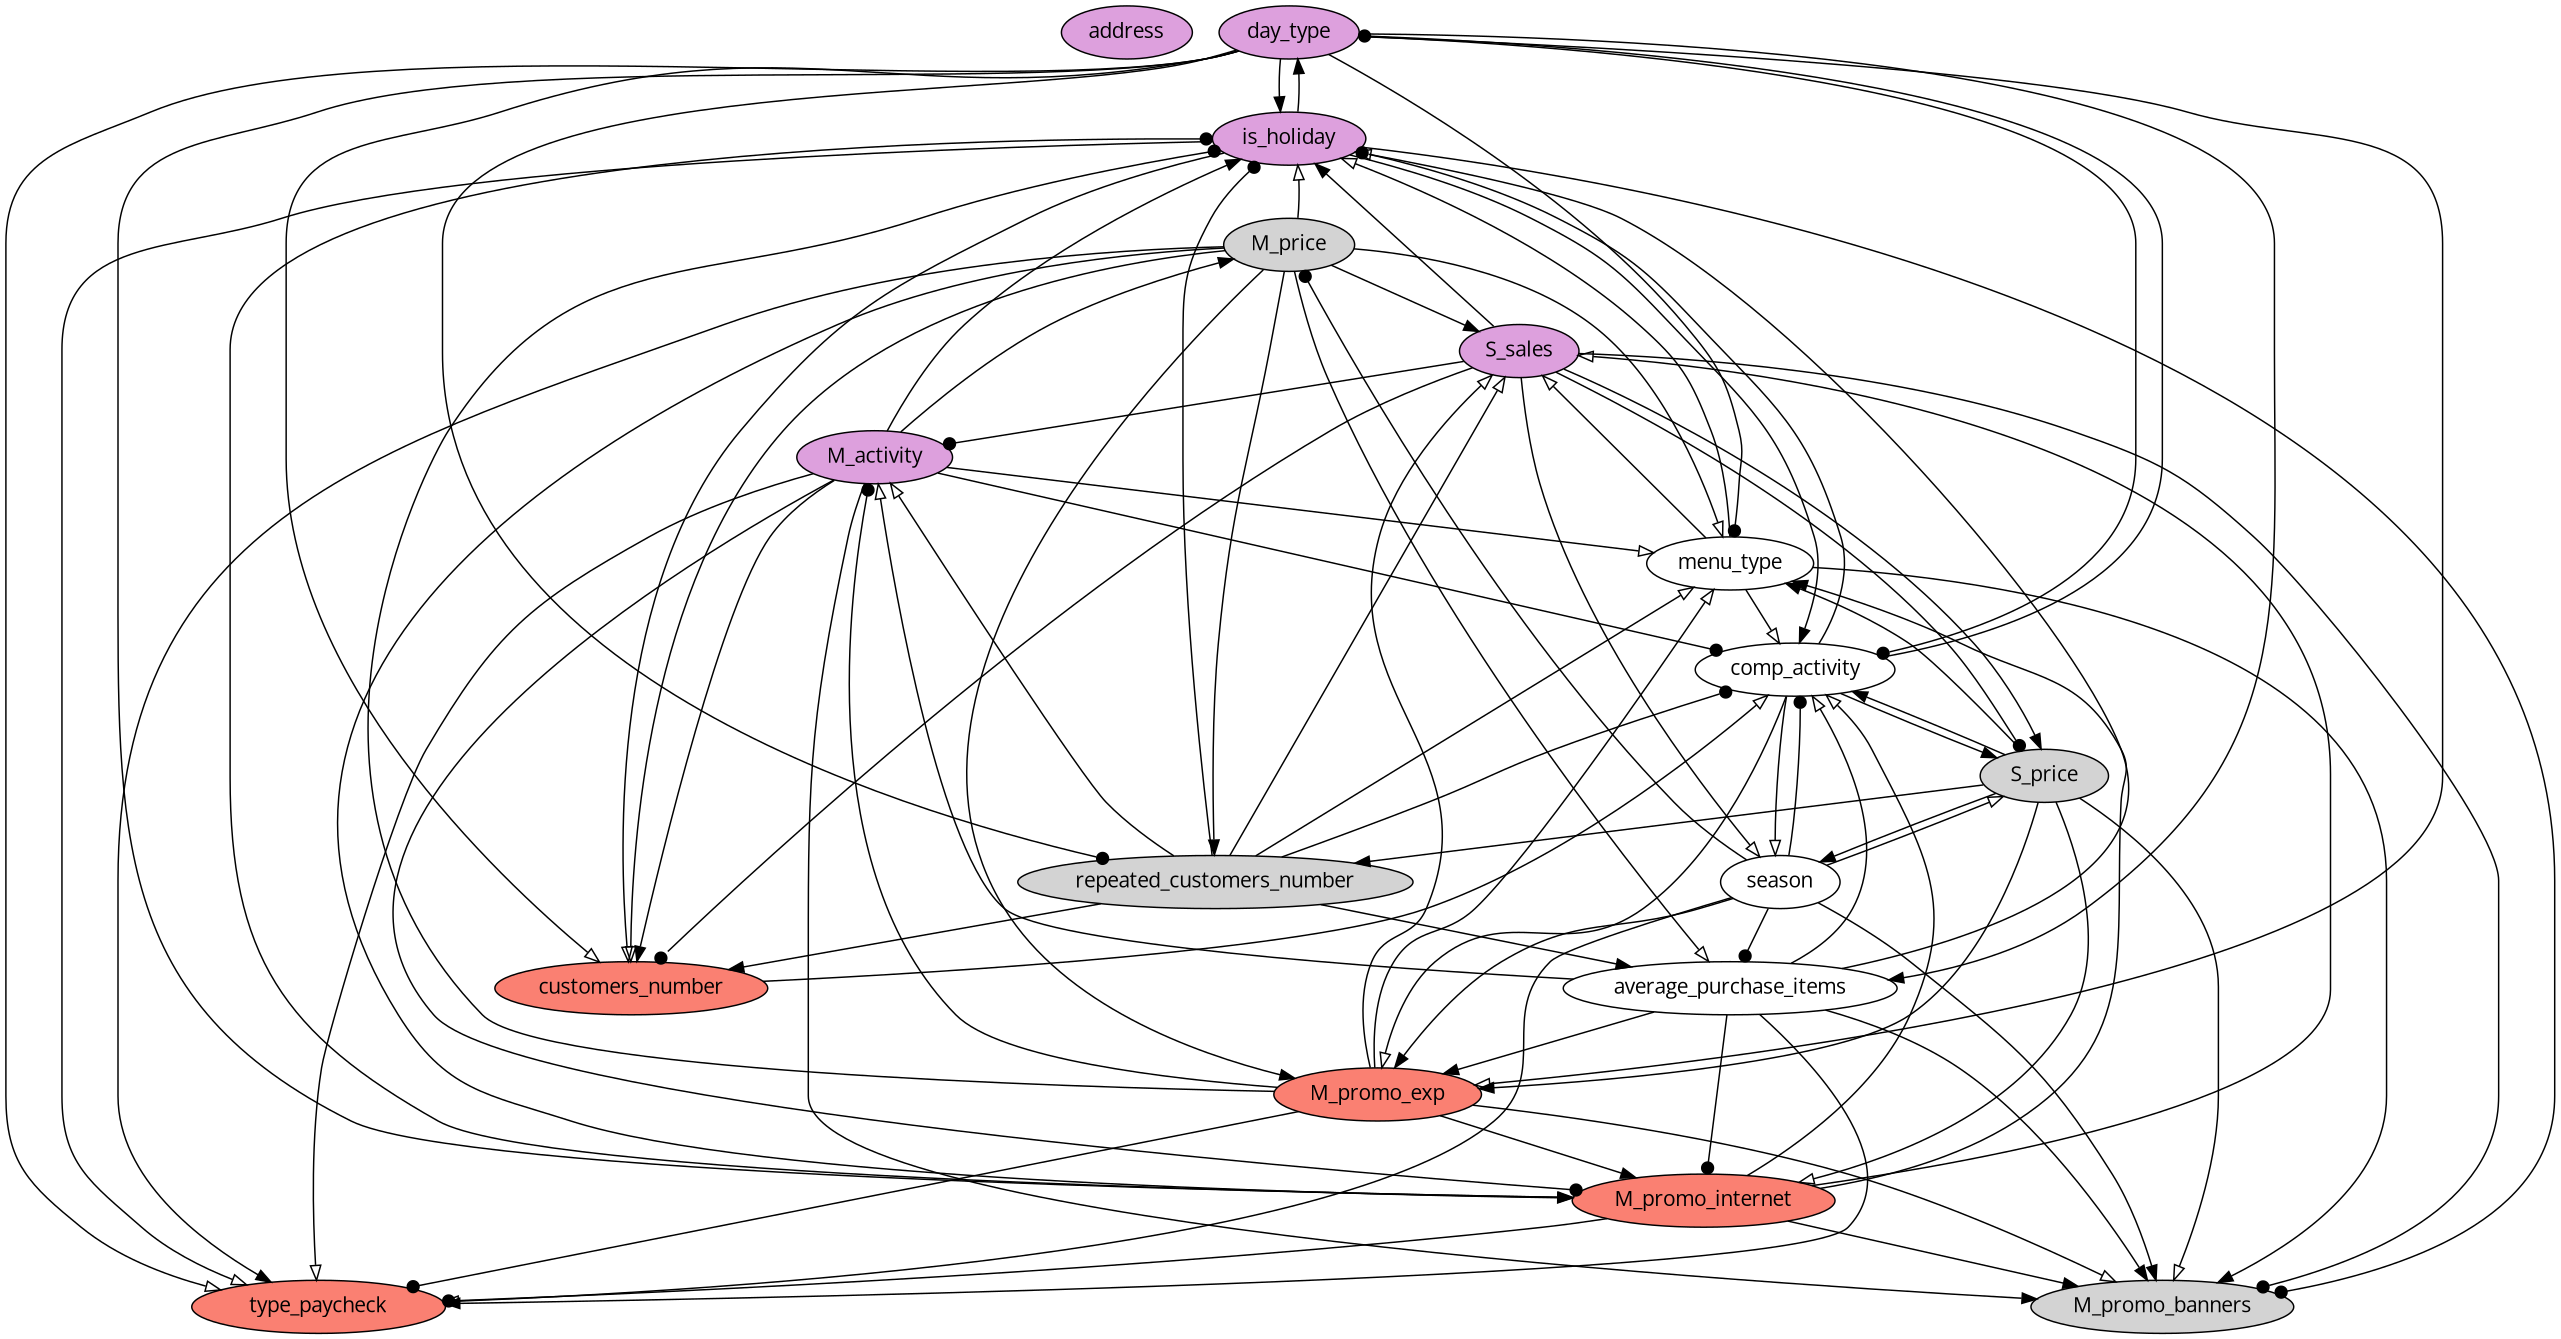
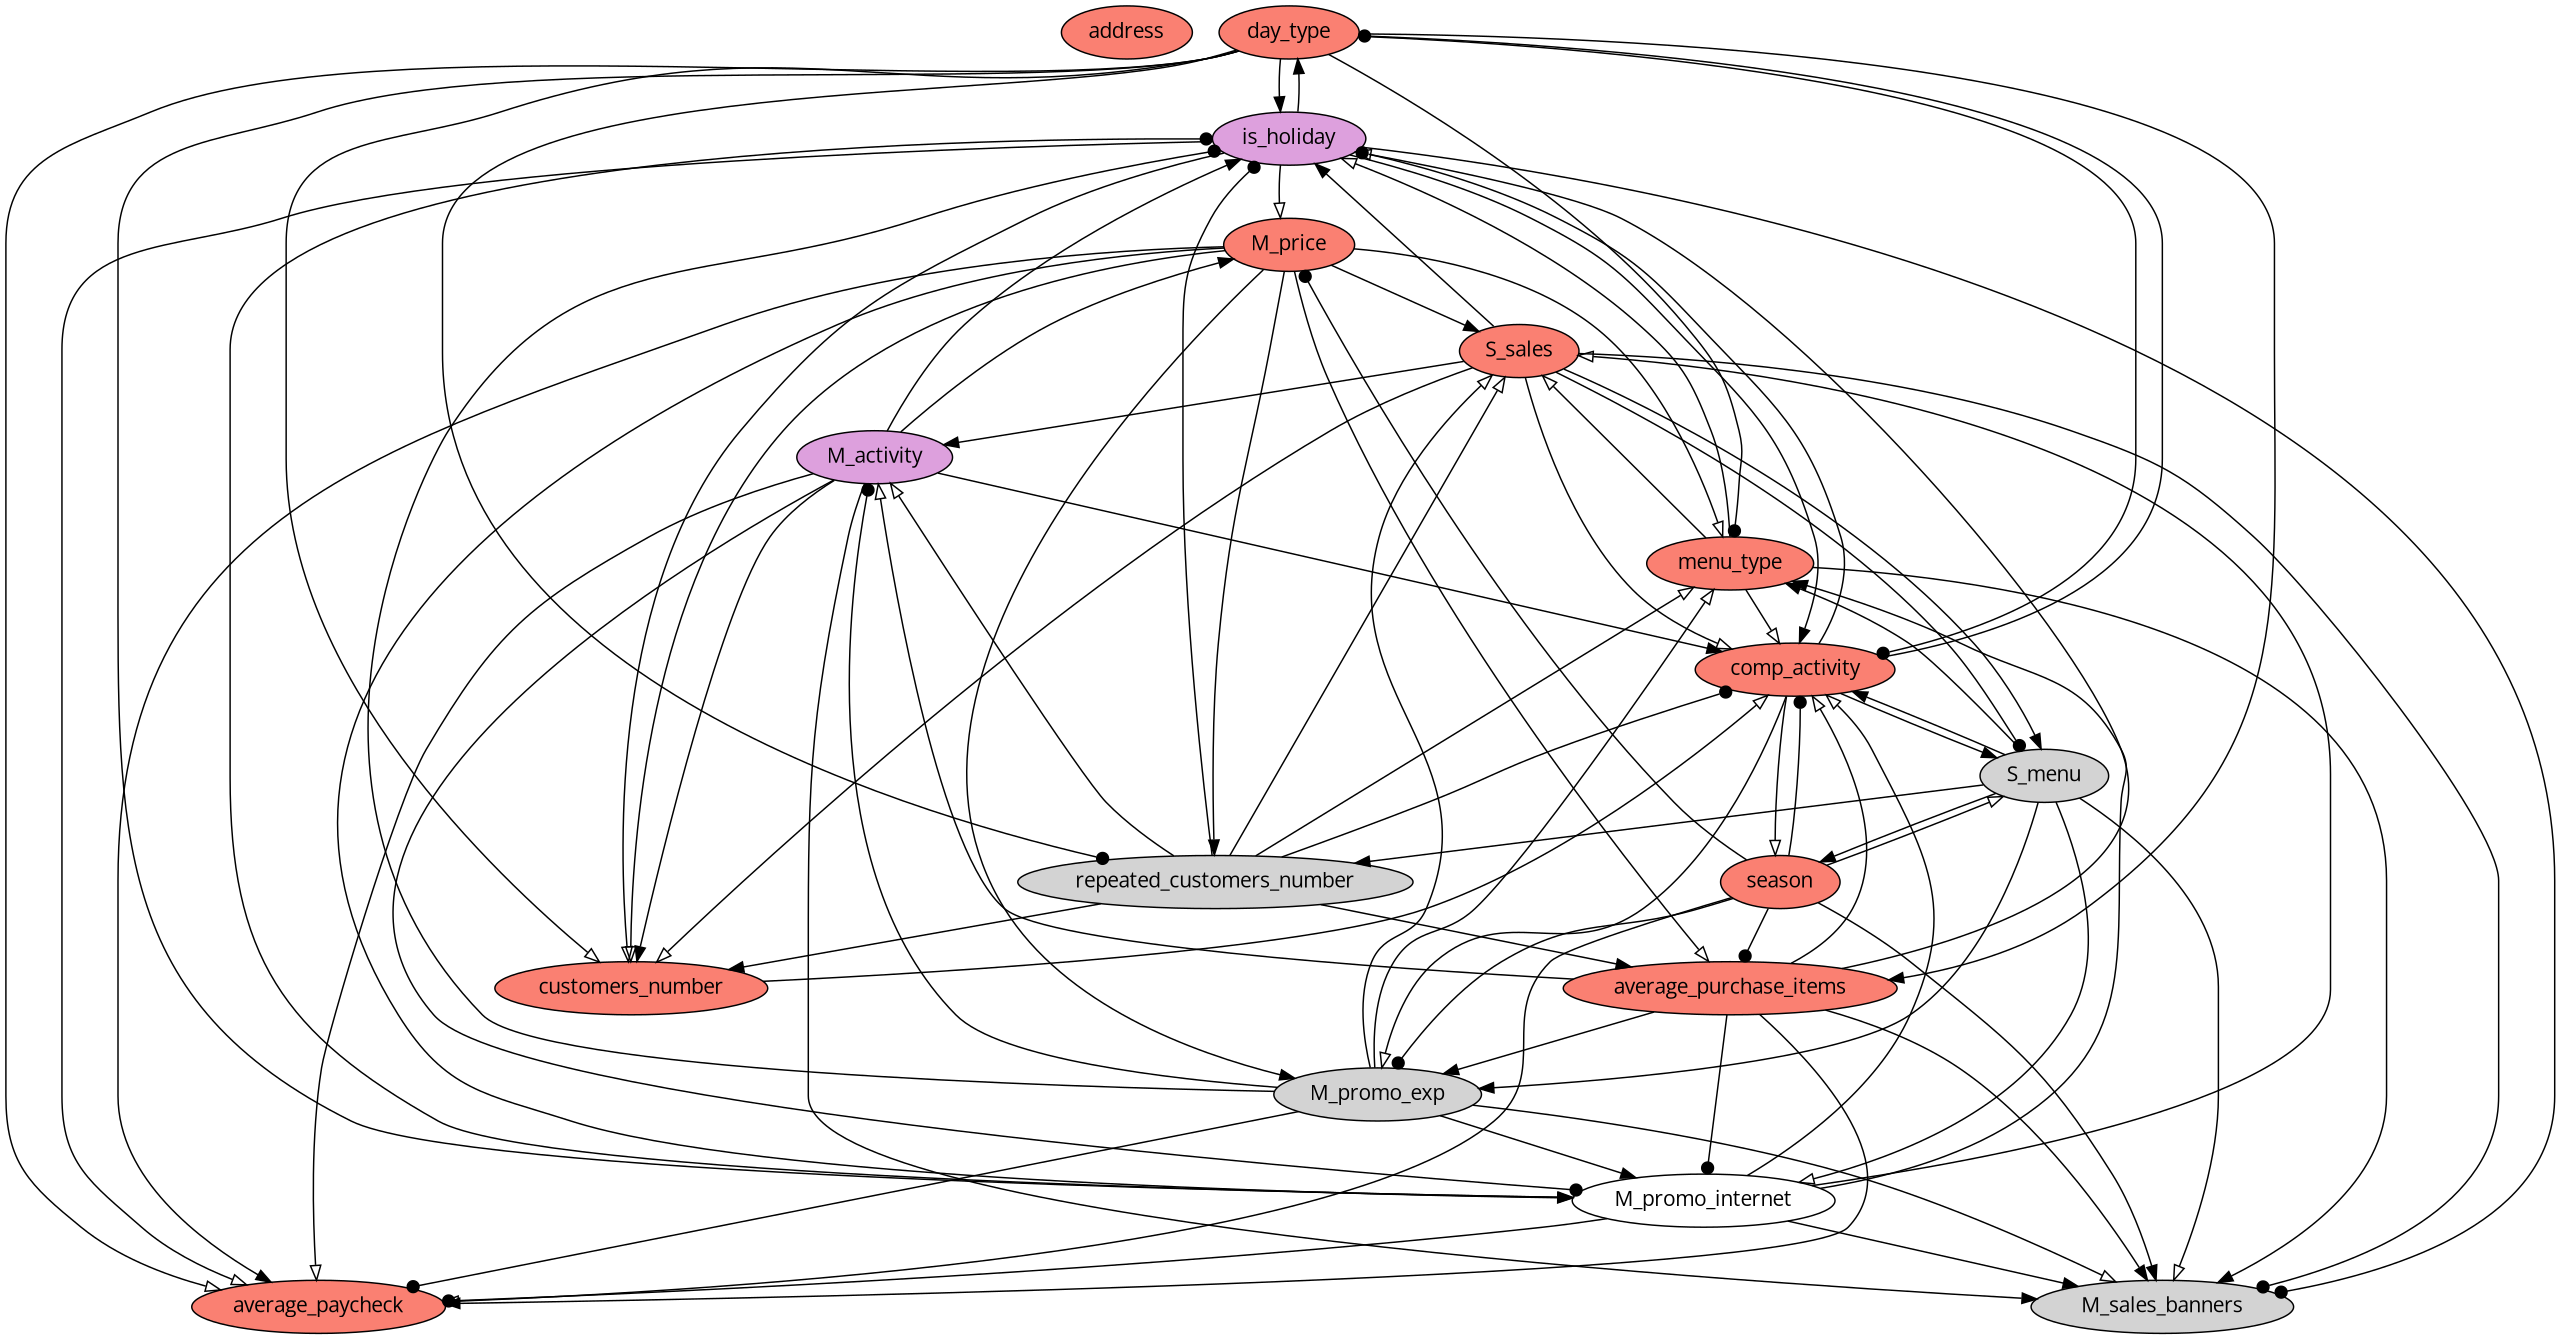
node "address": fillcolor plum -> salmon
node "day_type": fillcolor plum -> salmon
edge "M_price" -> "is_holiday": reversed
node "M_price": fillcolor lightgrey -> salmon
node "S_sales": fillcolor plum -> salmon
edge "S_sales" -> "M_activity": arrowhead dot -> normal
edge "day_type" -> "M_promo_exp": removed
edge "M_activity" -> "menu_type": removed
edge "M_activity" -> "comp_activity": arrowhead dot -> normal
node "menu_type": fillcolor white -> salmon
edge "S_sales" -> "season": now "S_sales" -> "comp_activity"
edge "S_sales" -> "customers_number": arrowhead dot -> onormal
node "comp_activity": fillcolor white -> salmon
node "S_price": label "S_price" -> "S_menu"
node "season": fillcolor white -> salmon
edge "season" -> "M_promo_exp": arrowhead normal -> dot
node "average_purchase_items": fillcolor white -> salmon
node "M_promo_exp": fillcolor salmon -> lightgrey
node "M_promo_internet": fillcolor salmon -> white
node "type_paycheck": label "type_paycheck" -> "average_paycheck"
node "M_promo_banners": label "M_promo_banners" -> "M_sales_banners"
